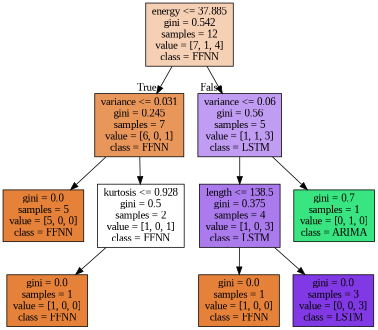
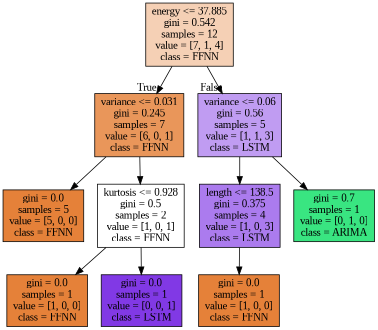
node "gini = 0.0 samples = 1 value = [0, 0, 1] class = LSTM": added
node "gini = 0.0 samples = 3 value = [0, 0, 3] class = LSTM": removed
